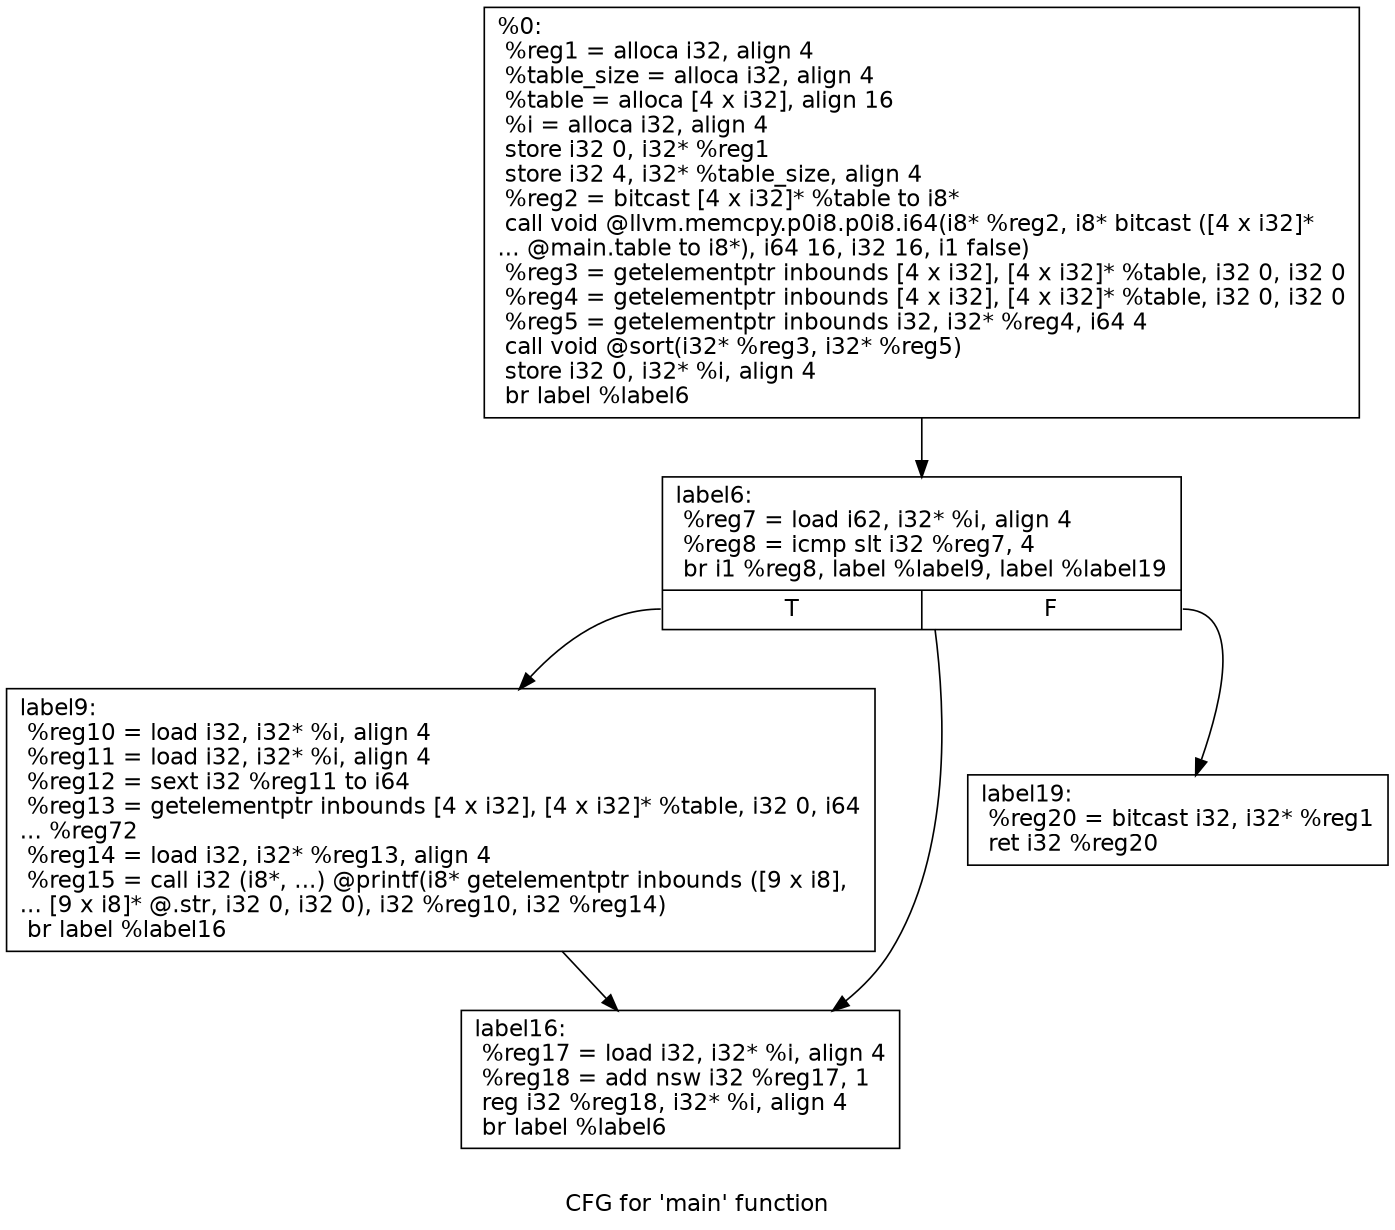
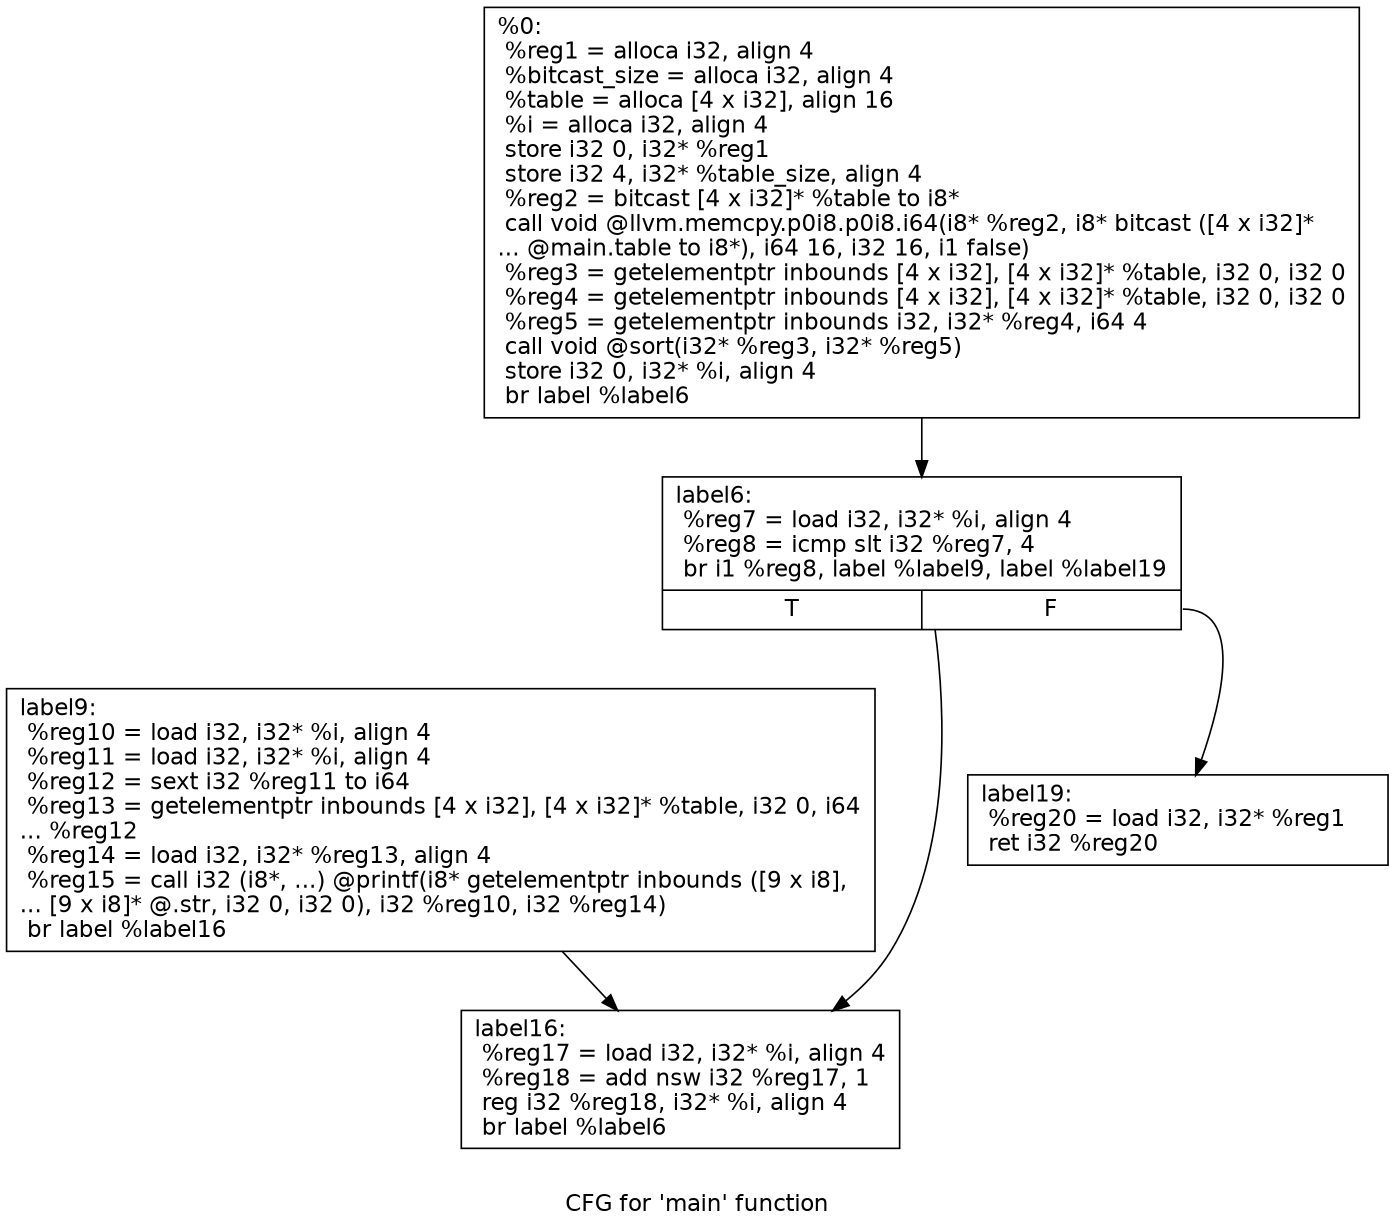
node "%0:": text "%table_size = alloca i32, align 4" -> "%bitcast_size = alloca i32, align 4"
node "label6:": text "%reg7 = load i62, i32* %i, align 4" -> "%reg7 = load i32, i32* %i, align 4"
edge "label6:" -> "label9:": removed
node "label19:": text "%reg20 = bitcast i32, i32* %reg1" -> "%reg20 = load i32, i32* %reg1"
node "label9:": text "... %reg72" -> "... %reg12"
